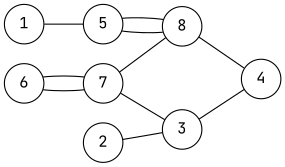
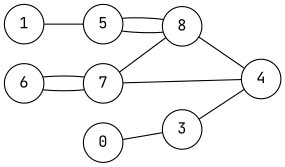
edge "7" -- "3": now "7" -- "4"
node "2": label "2" -> "0"
